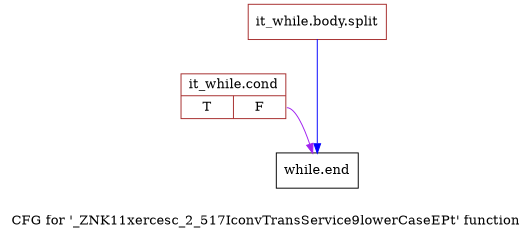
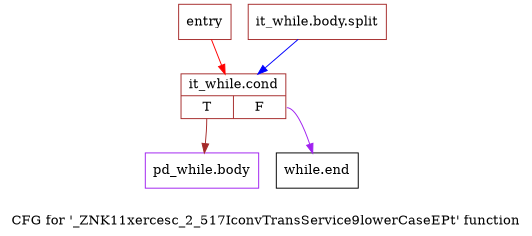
node "entry": added
edge "it_while.body.split" -> "while.end": now "it_while.body.split" -> "it_while.cond"
node "pd_while.body": added
